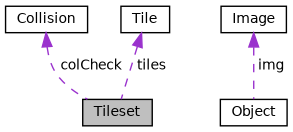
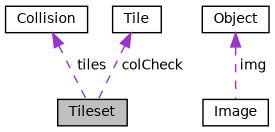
edge "Tileset" -> "Collision": label " colCheck" -> " tiles"
edge "Tileset" -> "Tile": label " tiles" -> " colCheck"
edge "Object" -> "Image": reversed
